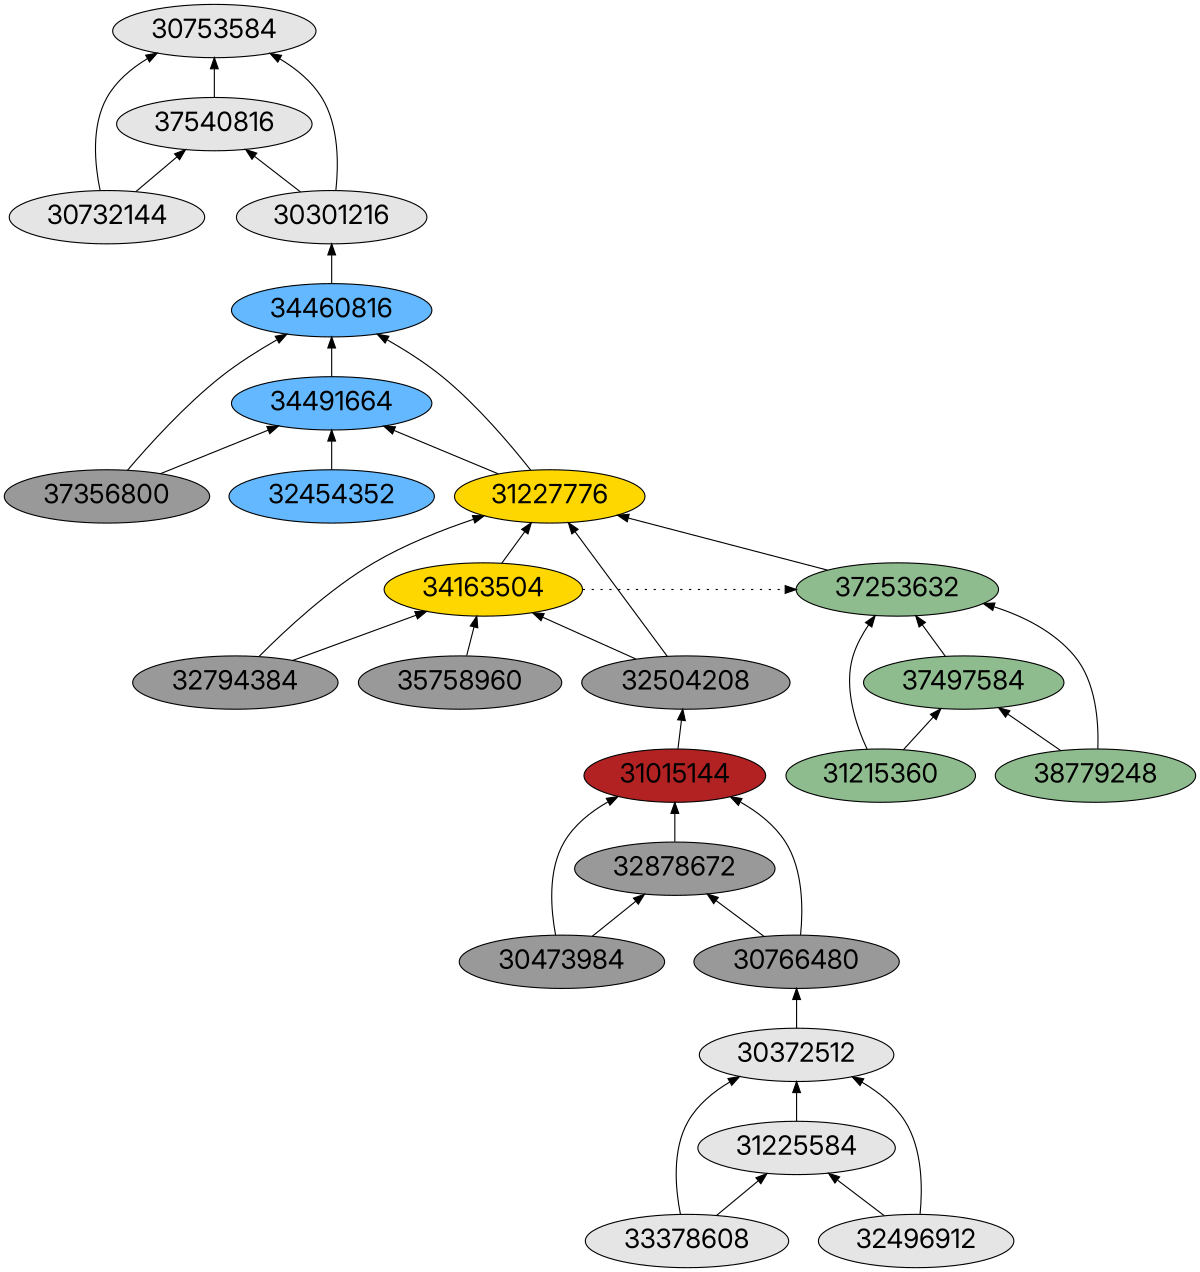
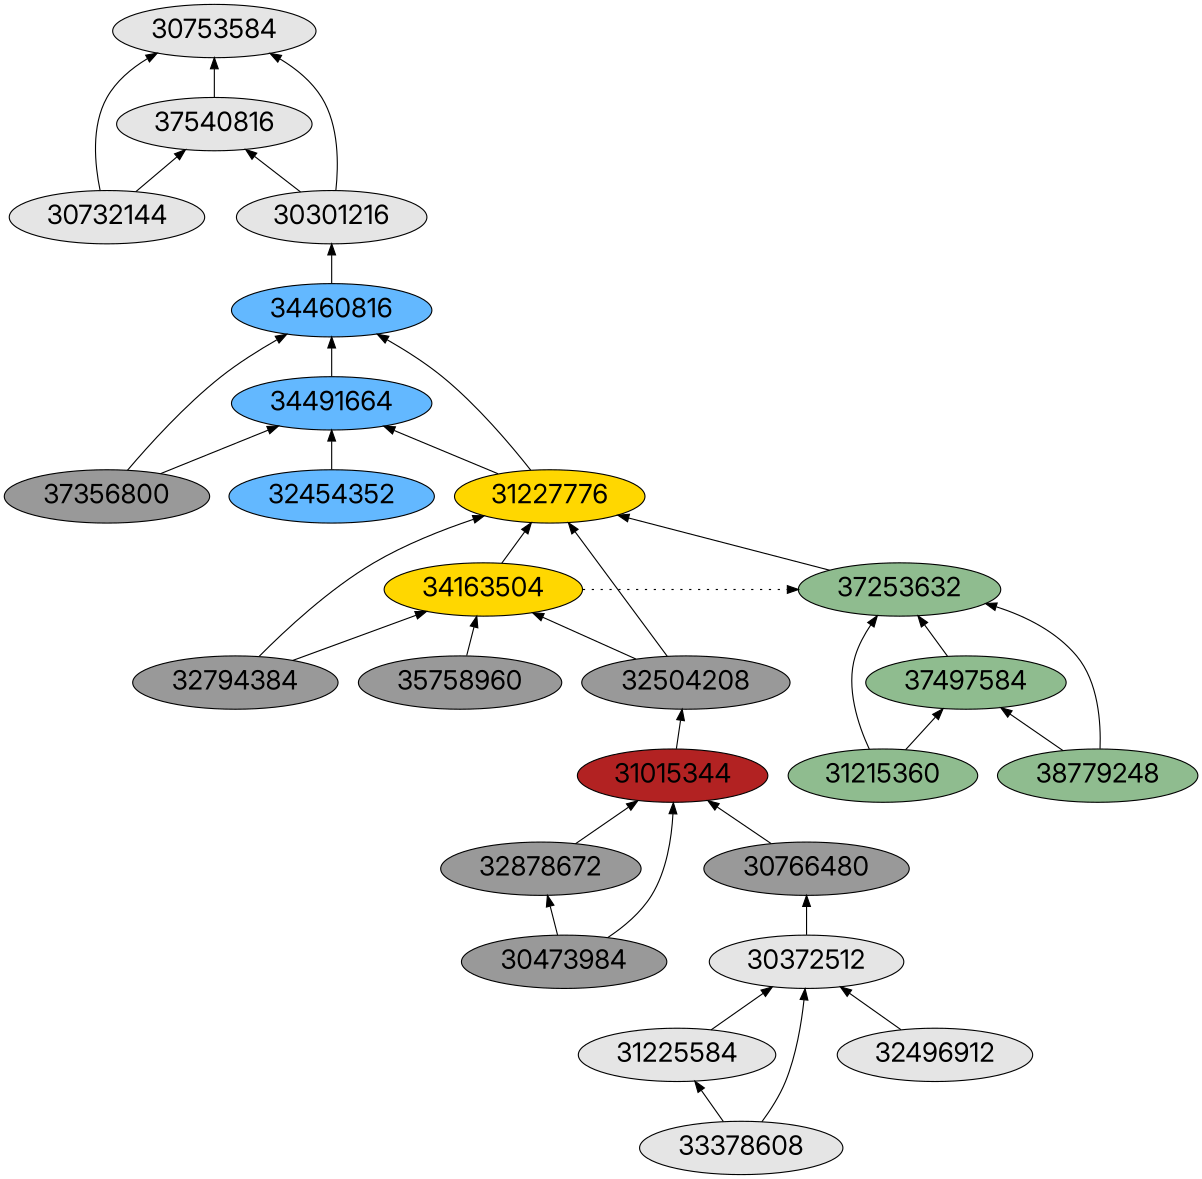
node "31015144": label "31015144" -> "31015344"
edge "30766480" -> "32878672": removed
edge "32496912" -> "31225584": removed
